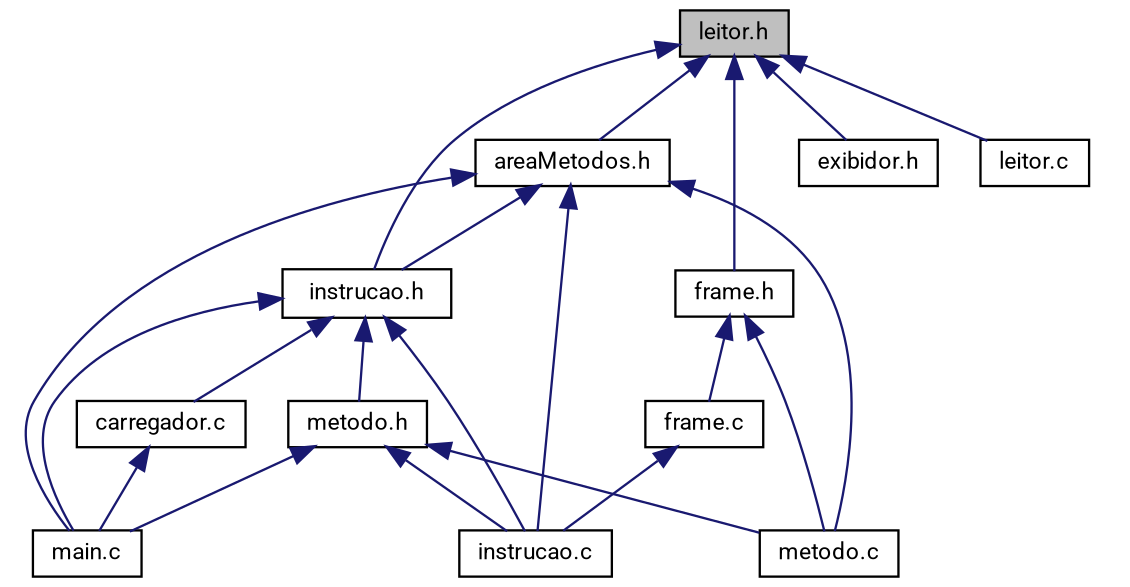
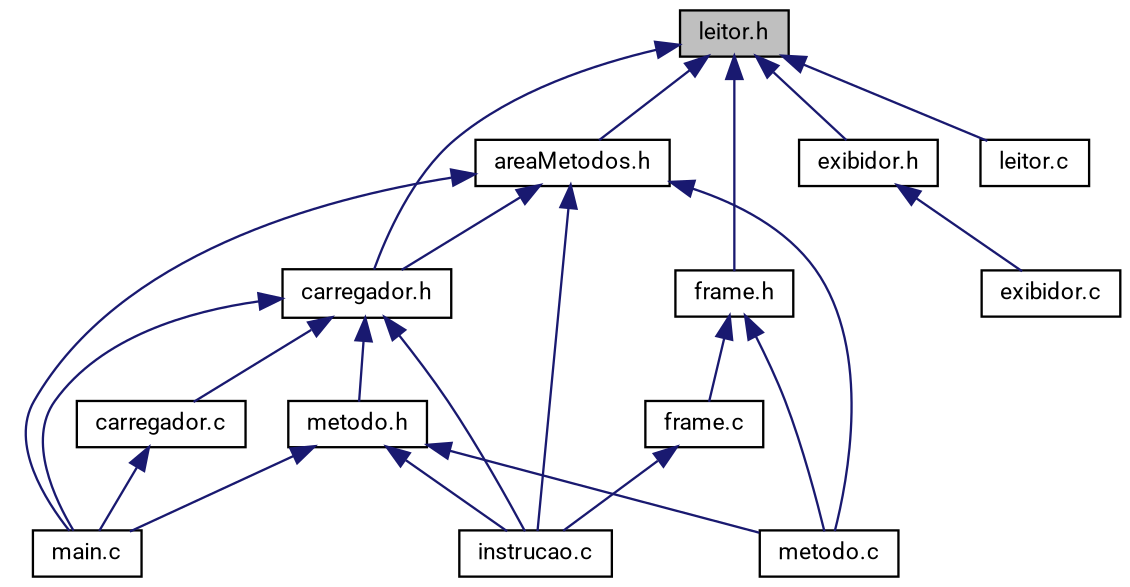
node "instrucao.h": label "instrucao.h" -> "carregador.h"
node "exibidor.c": added
